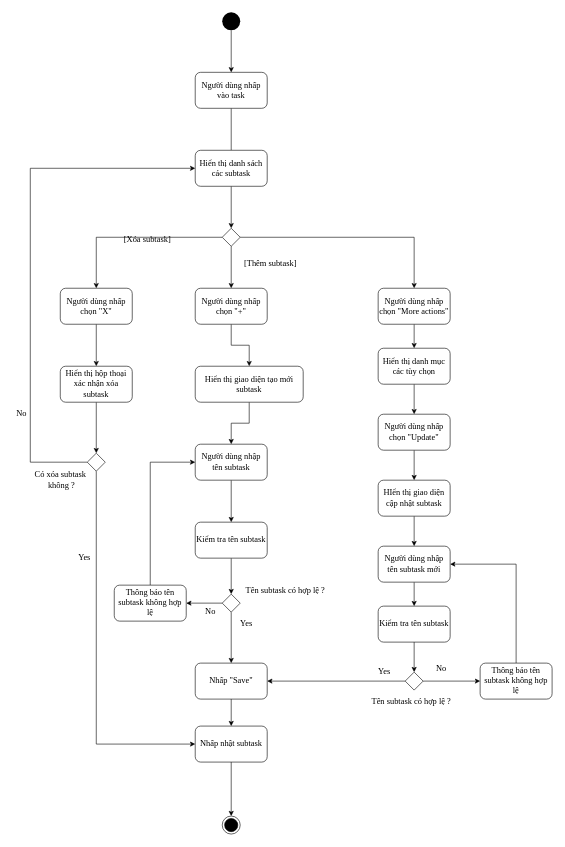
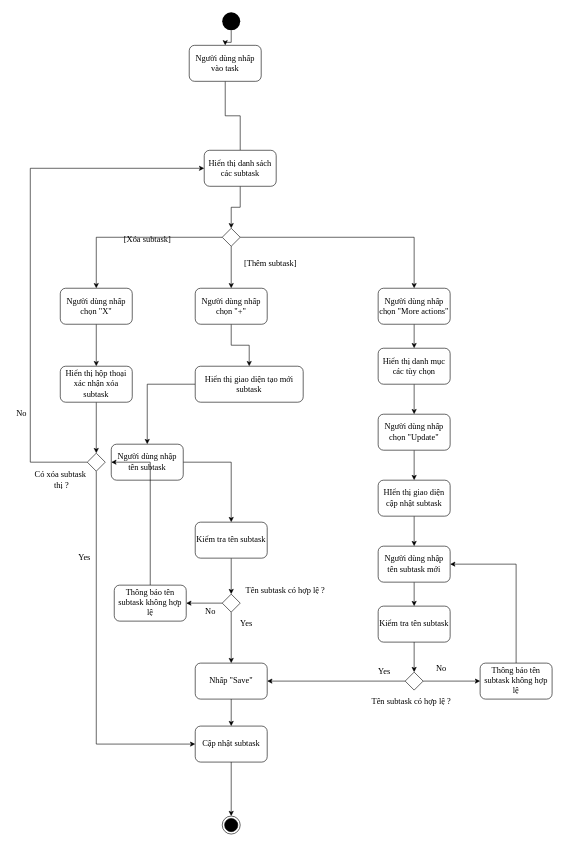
node "Người dùng nhấp vào task": moved (231, 90) -> (225, 63)
node "Hiển thị danh sách các subtask": moved (231, 168) -> (240, 168)
node "Người dùng nhập tên subtask": moved (231, 462) -> (147, 462)
node "Có xóa subtask không ?": label "Có xóa subtask không ?" -> "Có xóa subtask thị ?"
node "Nhấp nhật subtask": label "Nhấp nhật subtask" -> "Cập nhật subtask"
